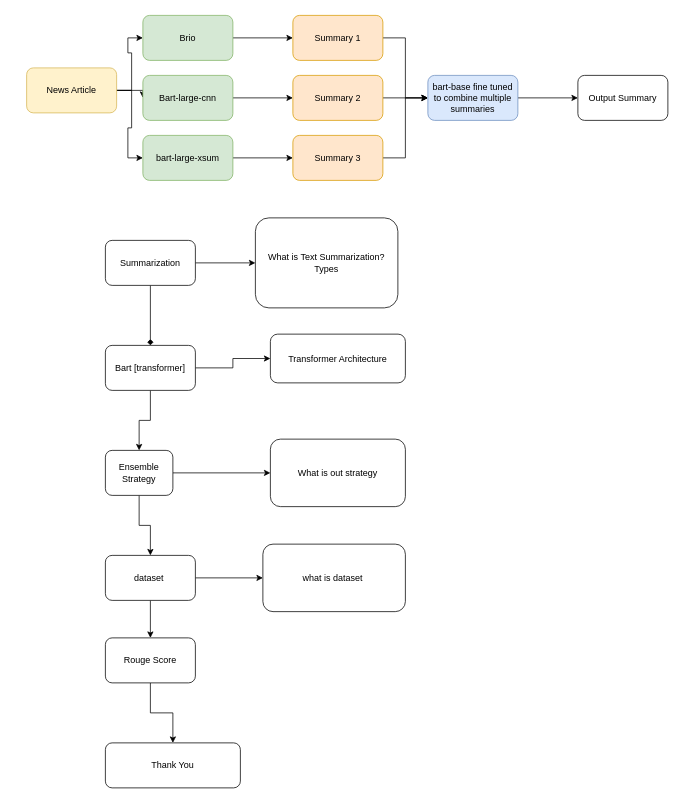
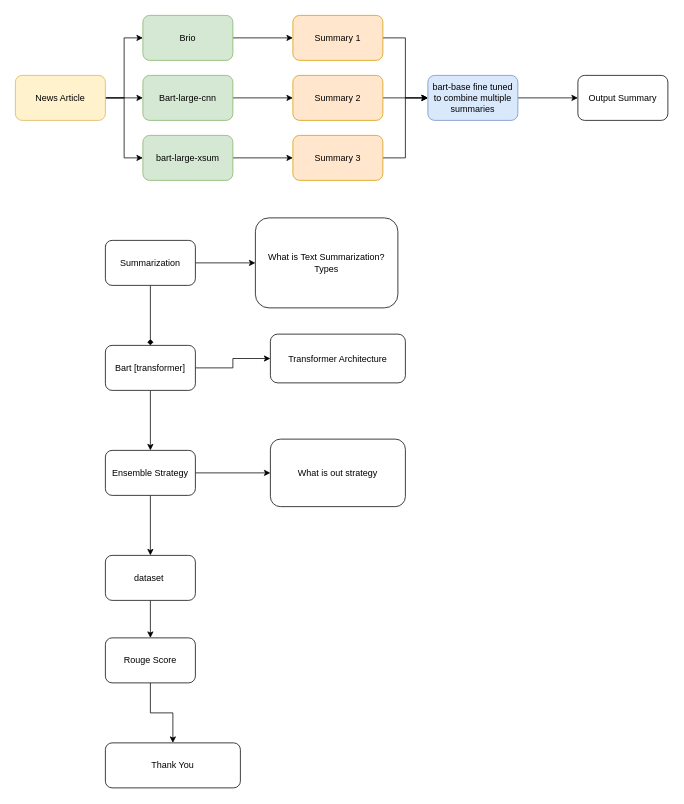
node "News Article": moved (72, 90) -> (60, 98)
node "Ensemble Strategy": size 68x45 -> 90x45
edge "dataset" -> "what is dataset": removed
node "what is dataset": removed
